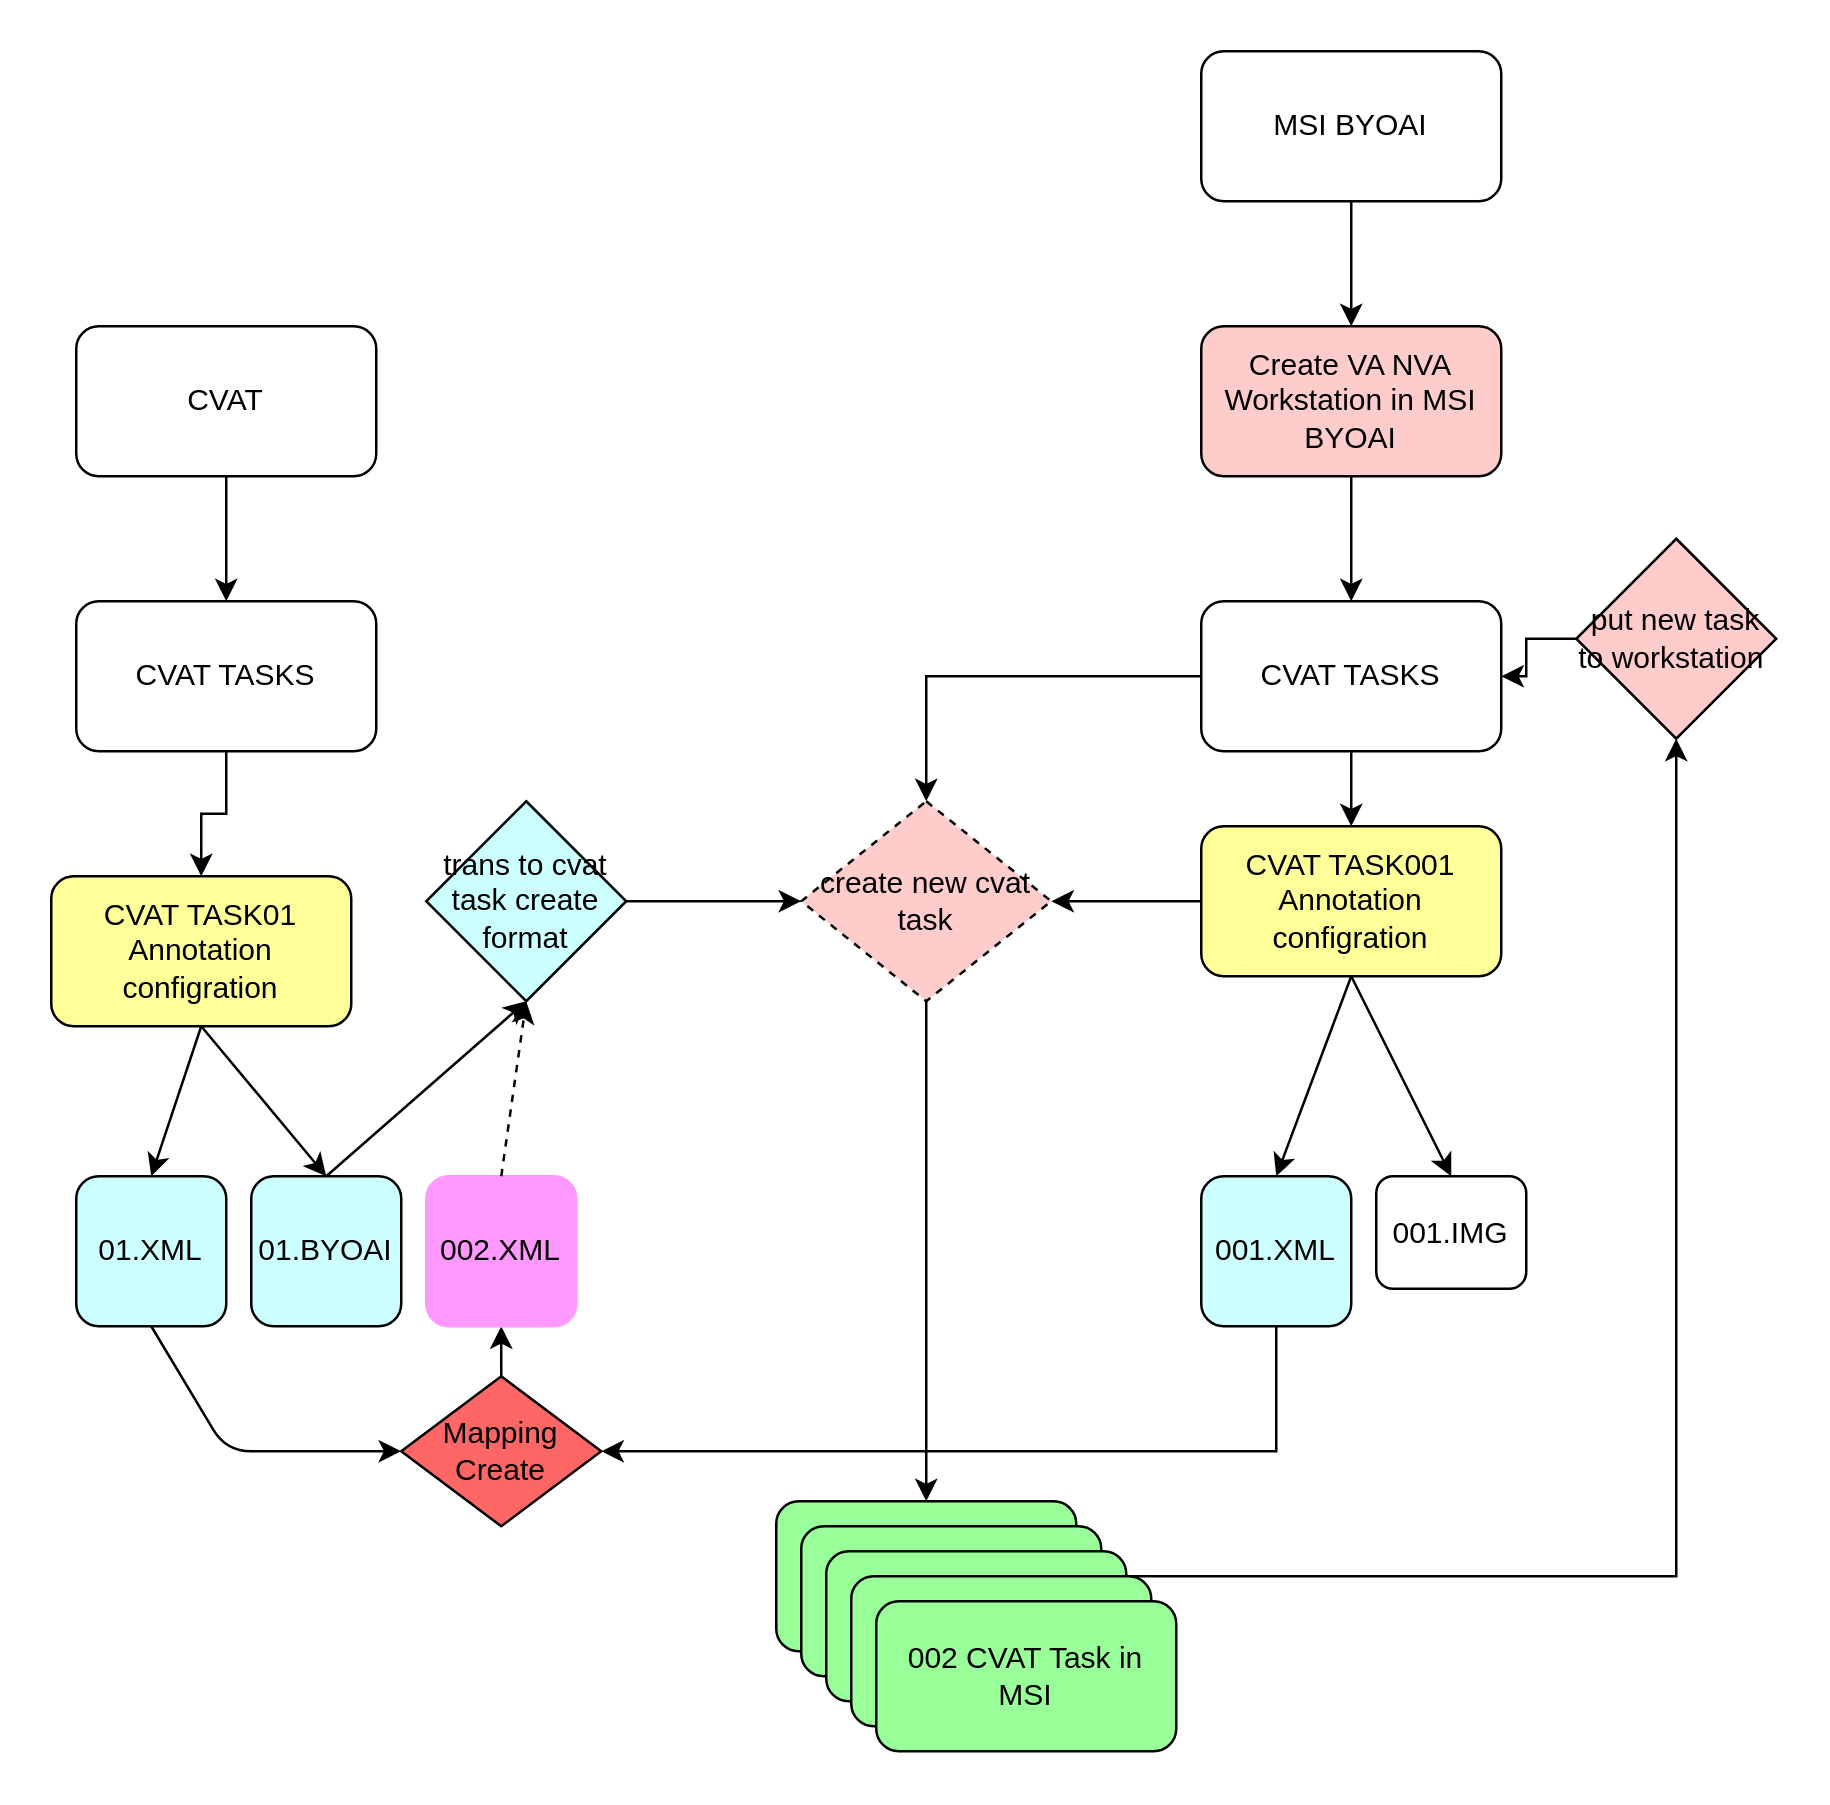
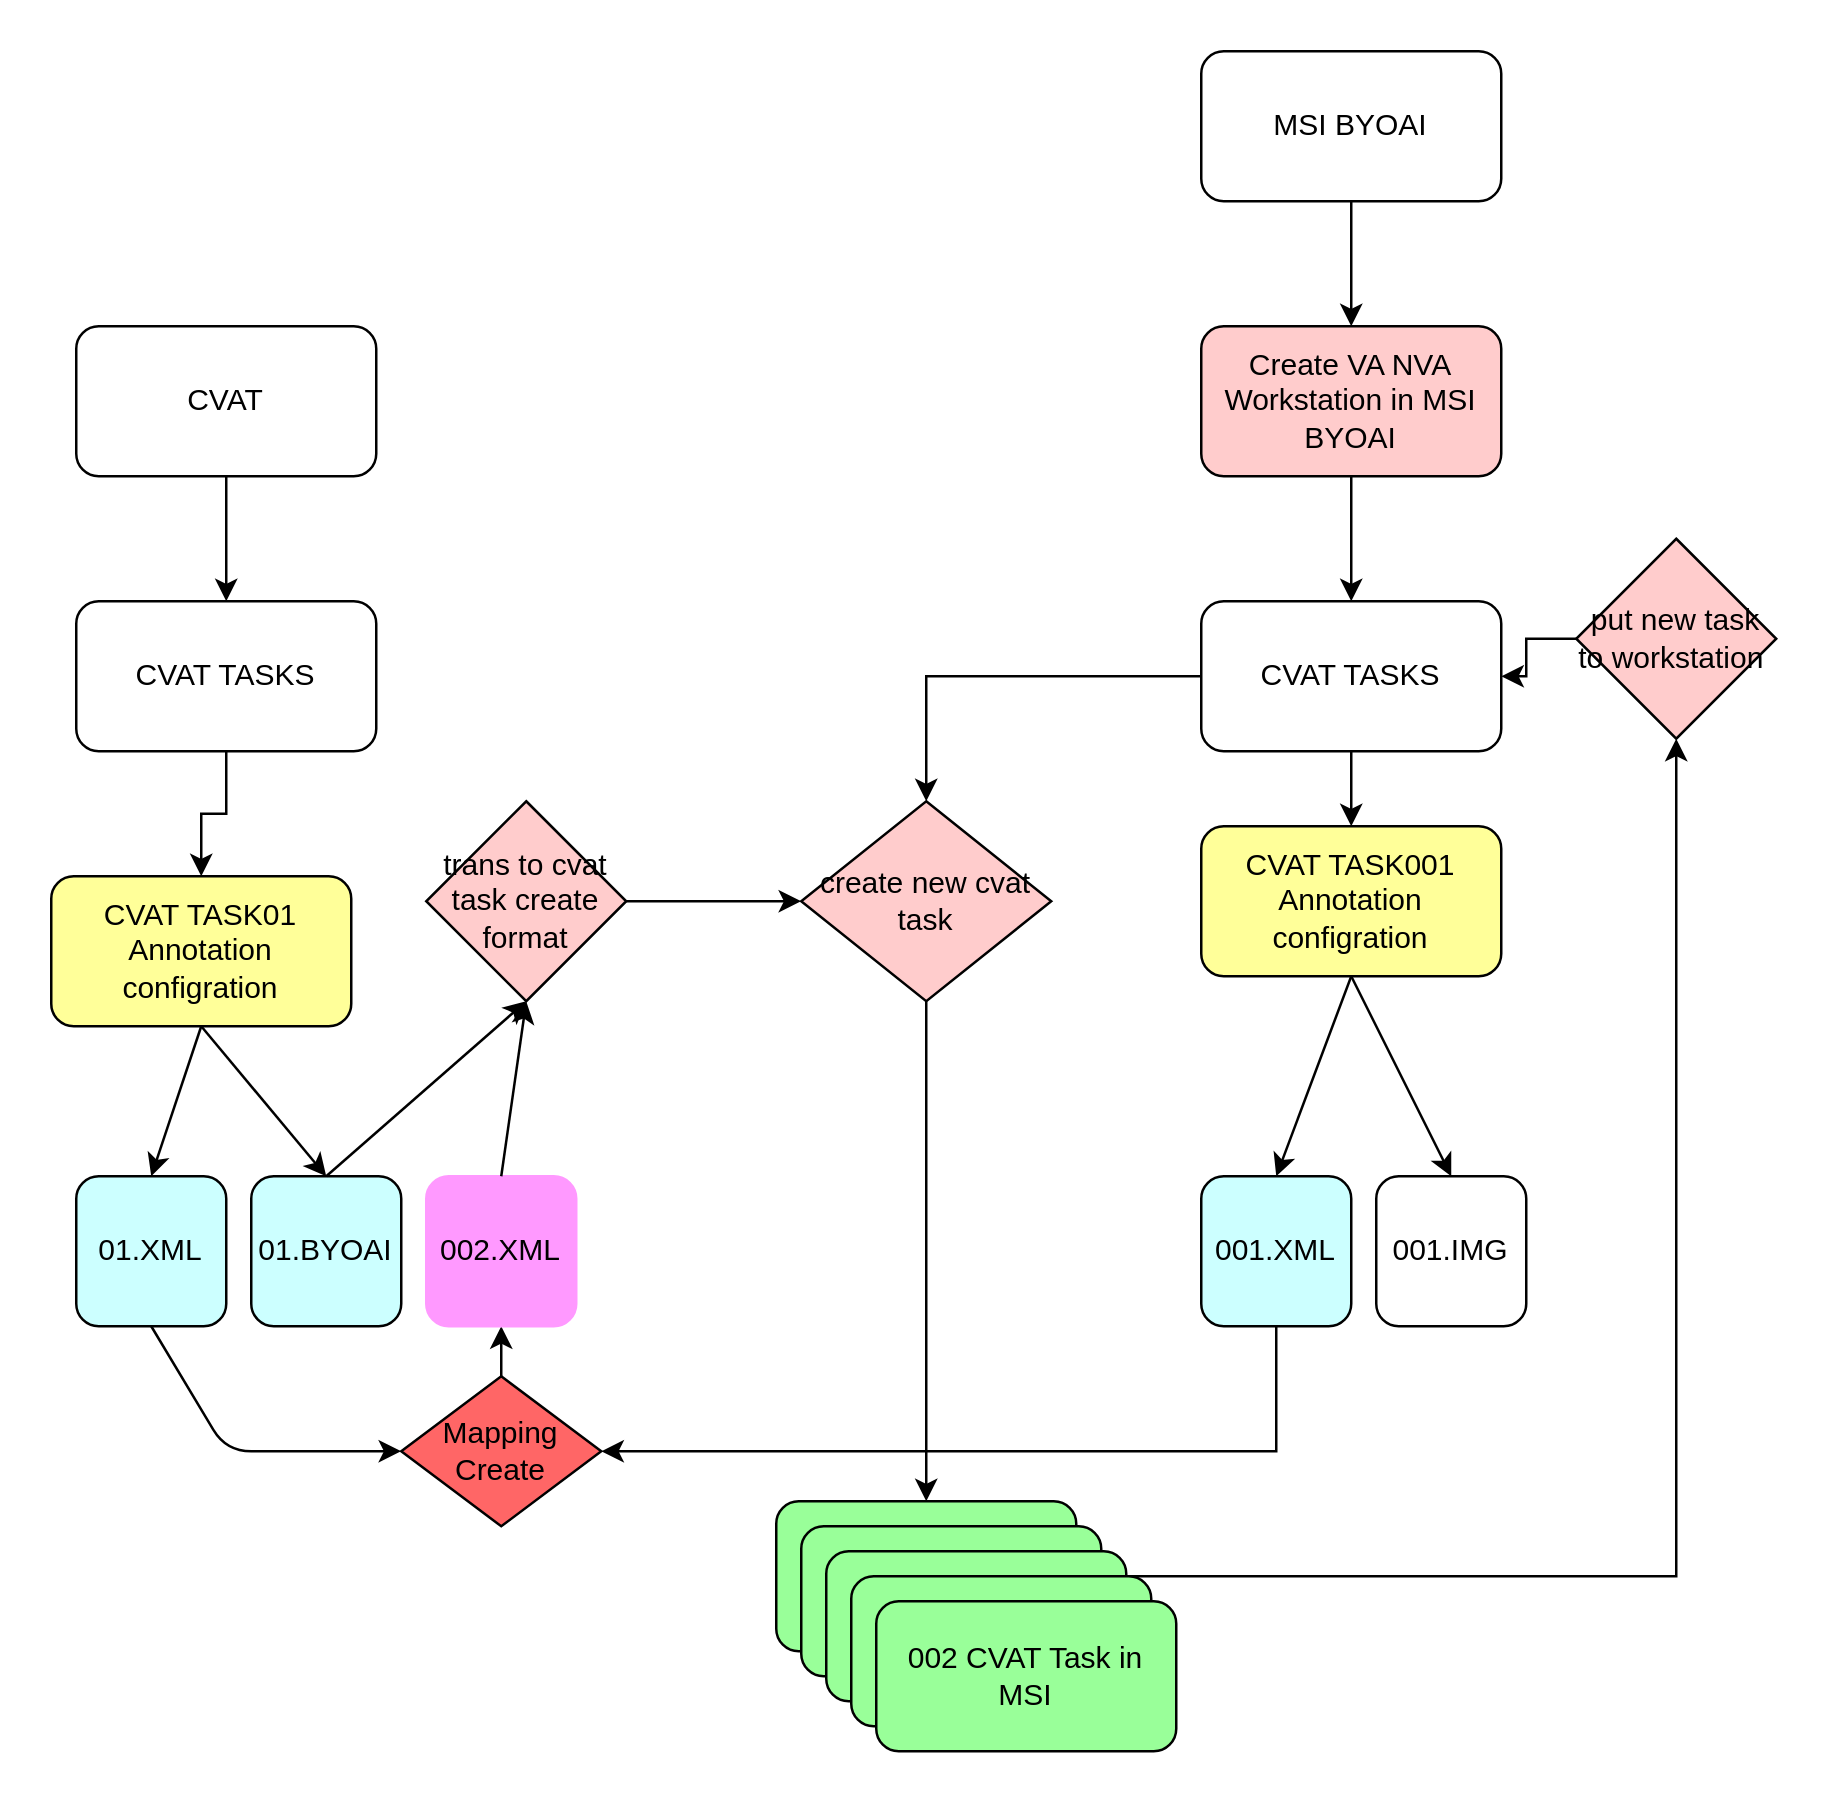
node "trans to cvat task create format": fillcolor #ccffff -> #ffcccc
node "create new cvat task": style dashed -> solid
edge "CVAT TASK001 Annotation configration" -> "create new cvat task": removed
edge "002.XML" -> "trans to cvat task create format": style dashed -> solid
node "001.IMG": size 150x113 -> 150x150
